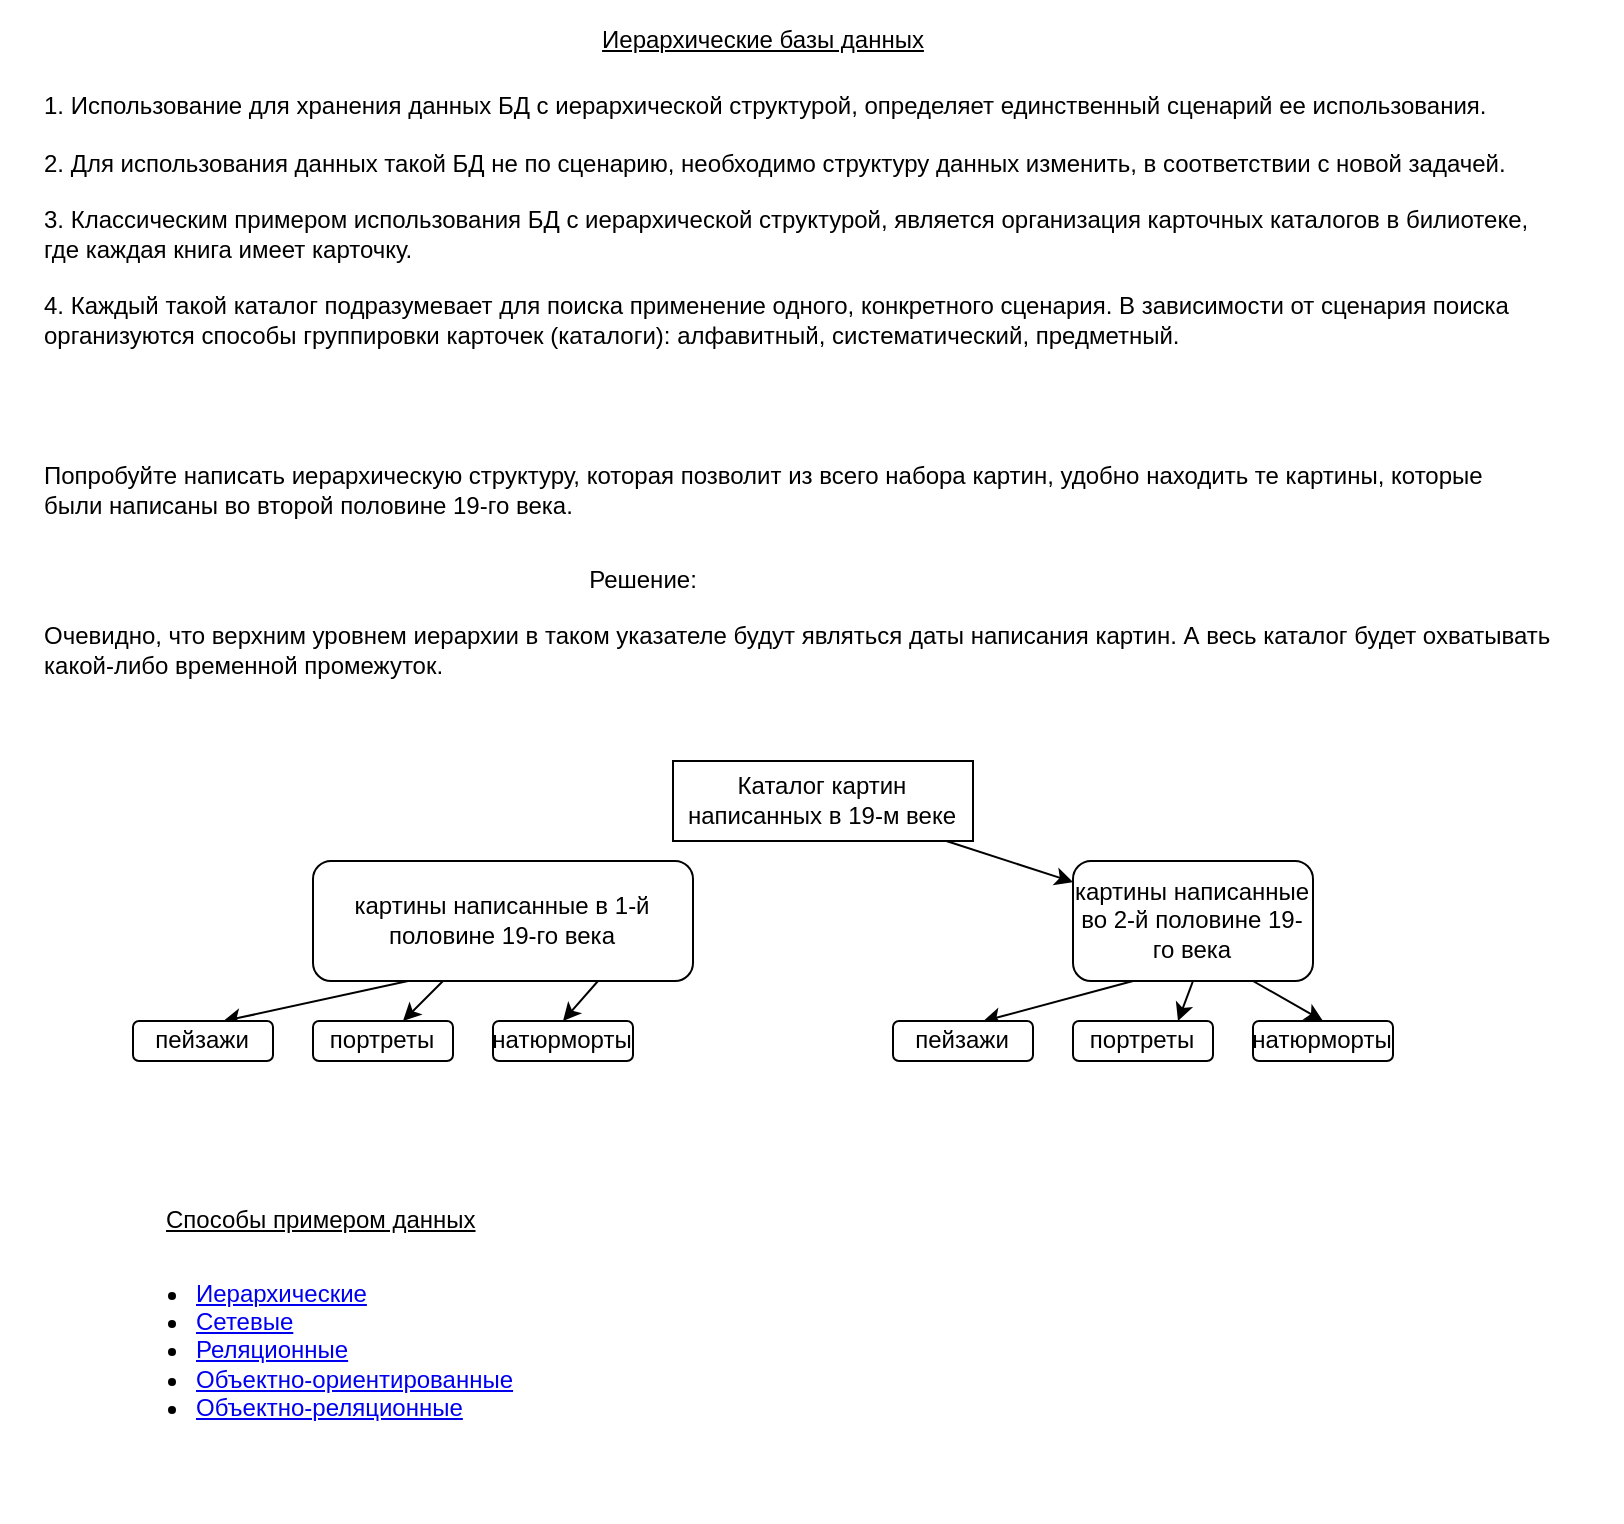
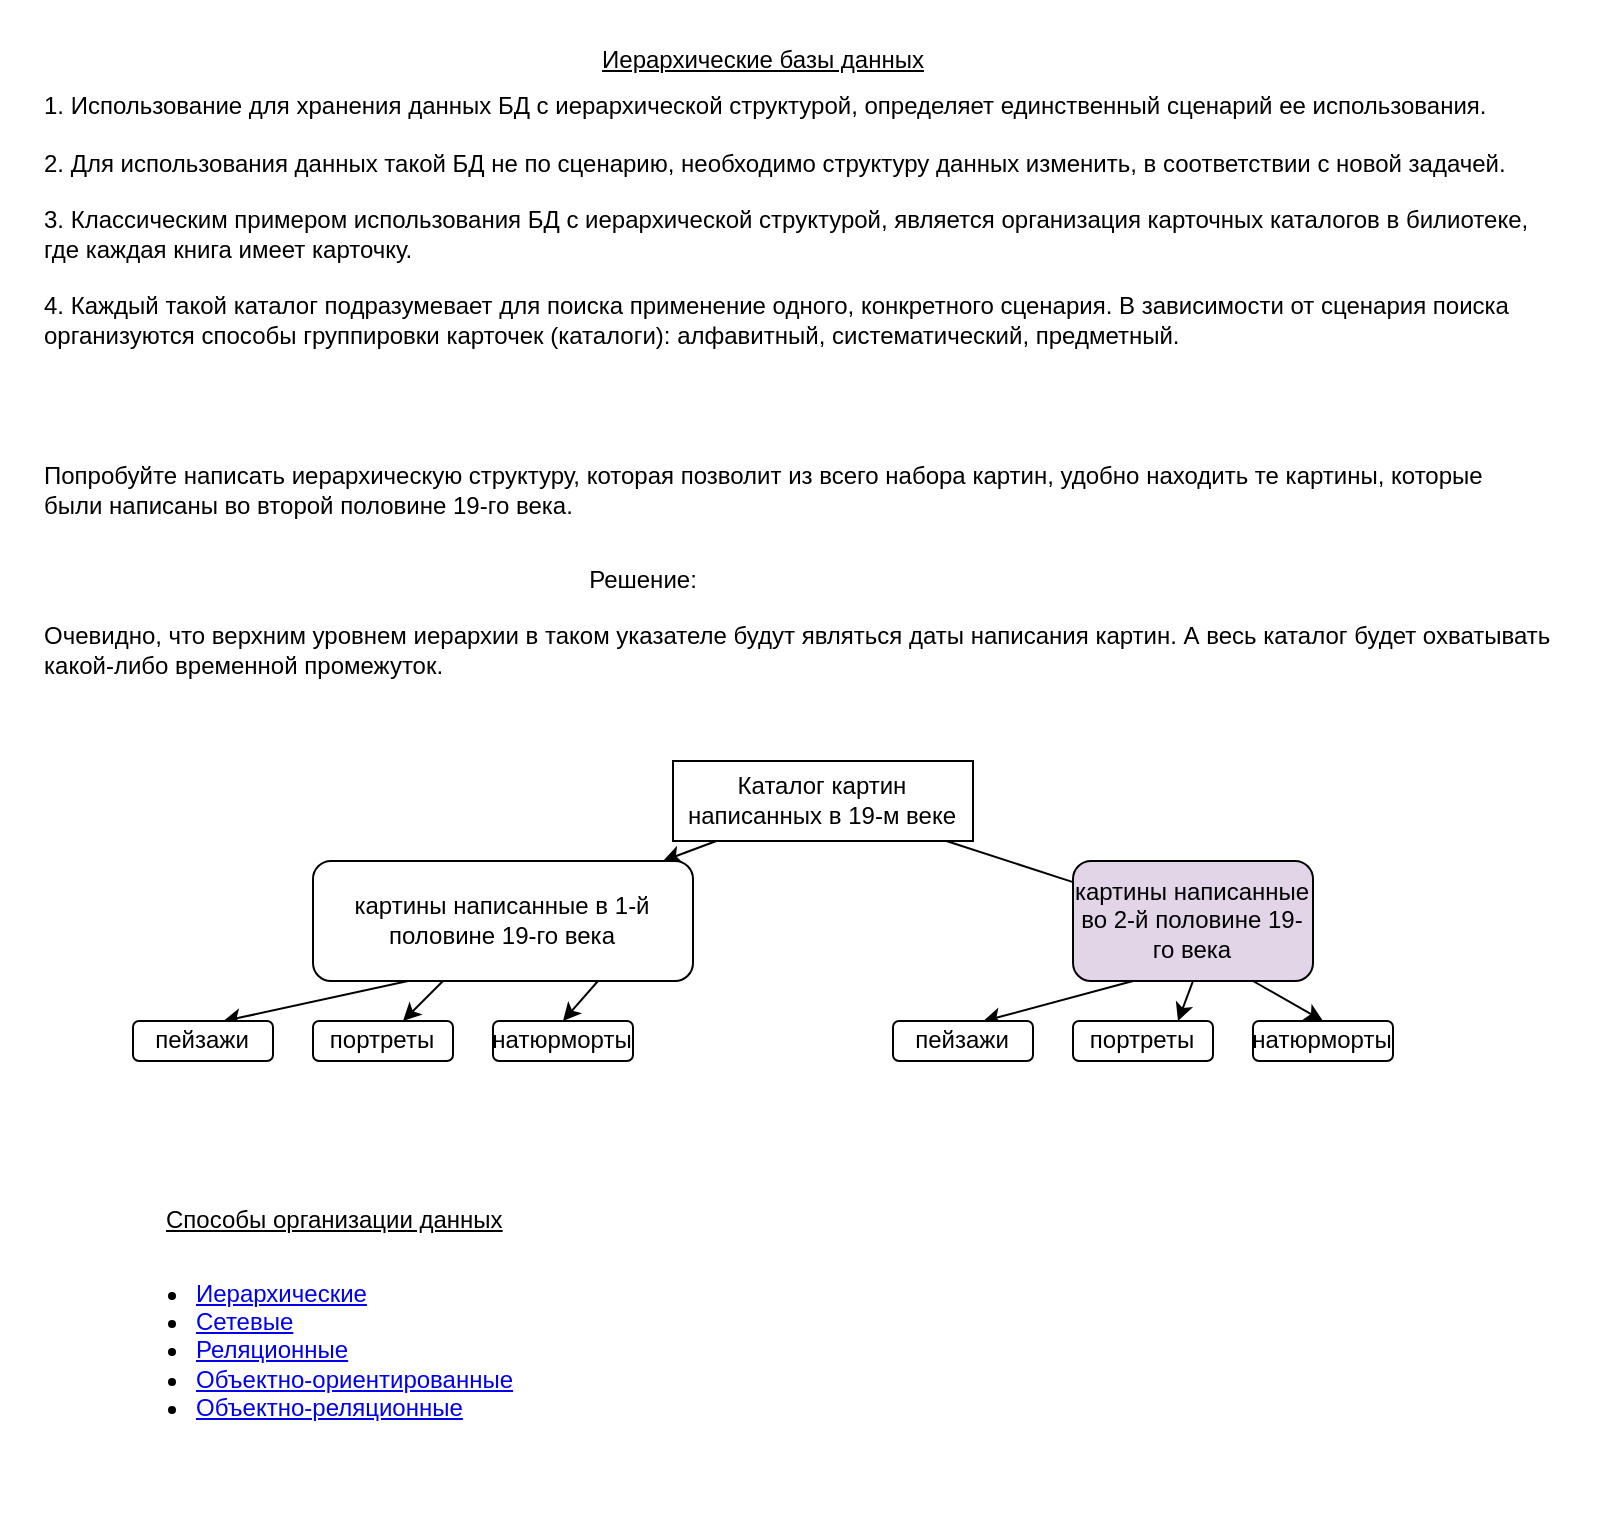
node "Иерархические базы данных": moved (763, 41) -> (763, 61)
edge "Каталог картин написанных в 19-м веке" -> "картины написанные в 1-й половине 19-го века": added
edge "Каталог картин написанных в 19-м веке" -> "картины написанные во 2-й половине 19-го века": arrowhead classic -> none
node "картины написанные во 2-й половине 19-го века": fillcolor #ffffff -> #e1d5e7
node "Способы примером данных": label "Способы примером данных" -> "Способы организации данных"
